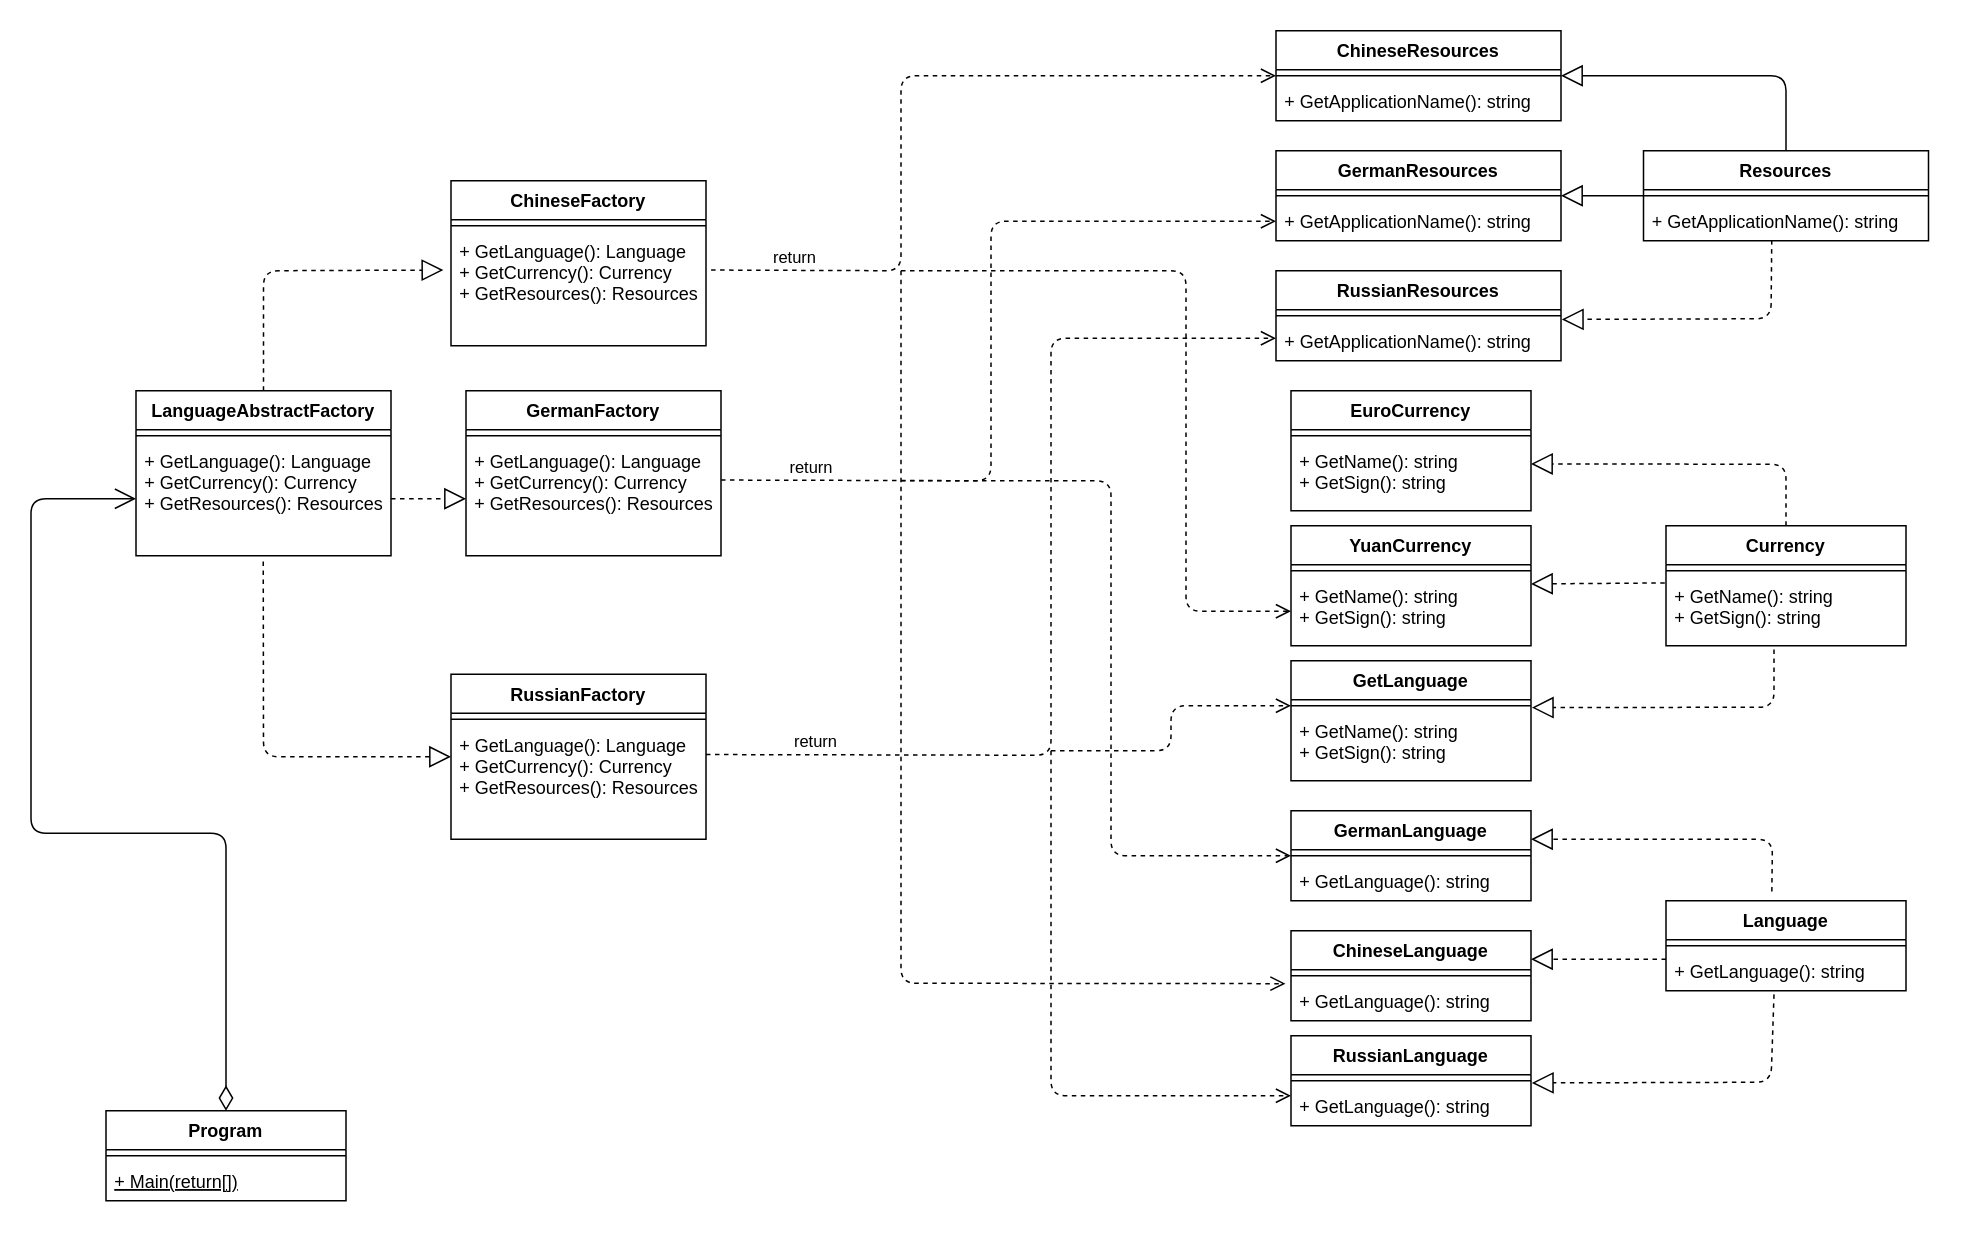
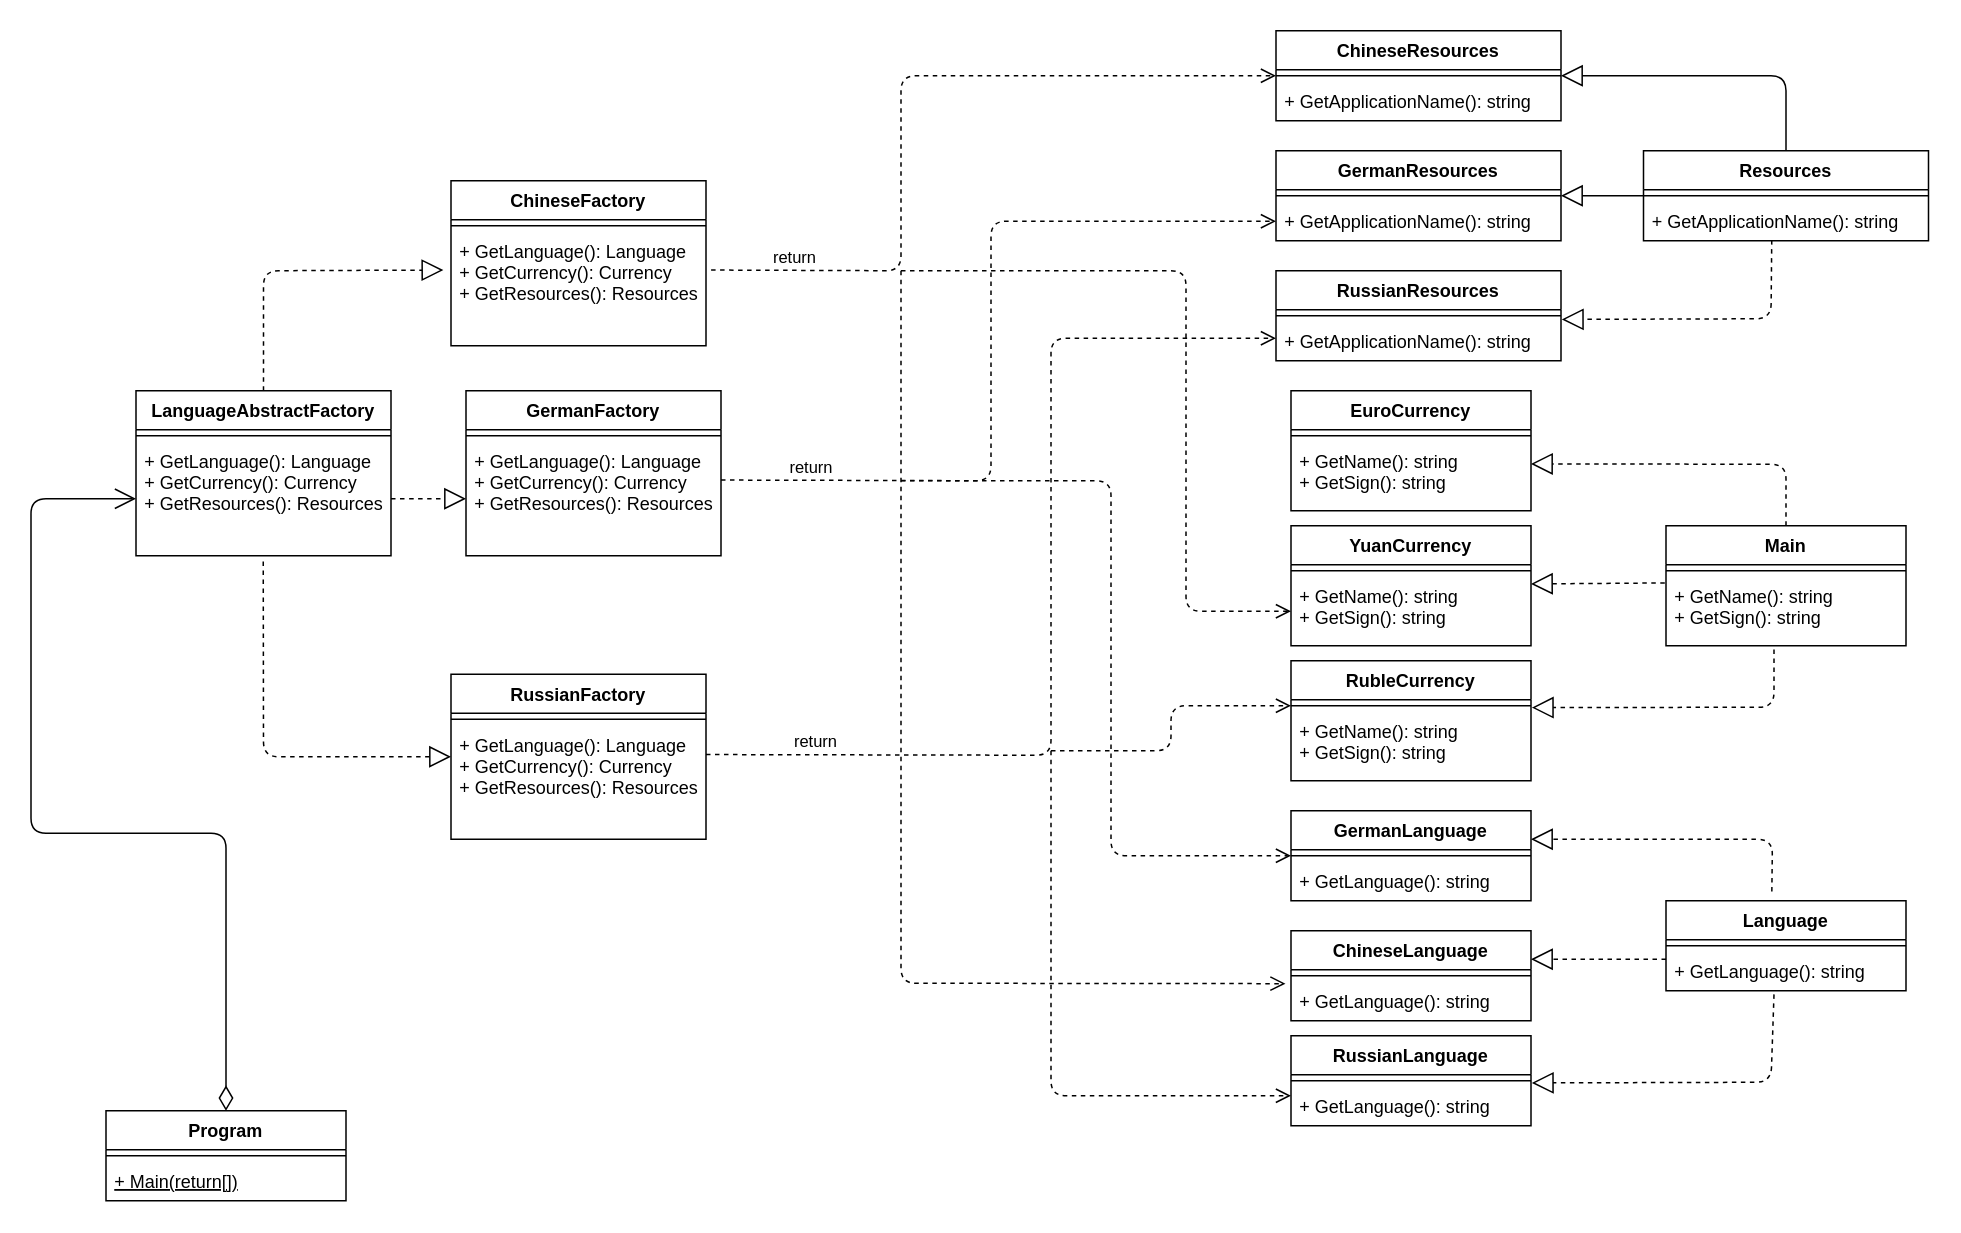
node "Currency": label "Currency" -> "Main"
node "GetLanguage": label "GetLanguage" -> "RubleCurrency"
